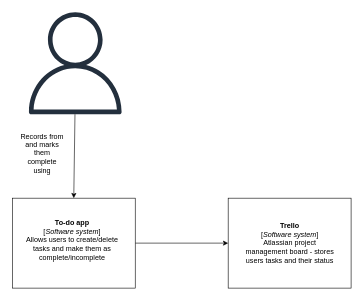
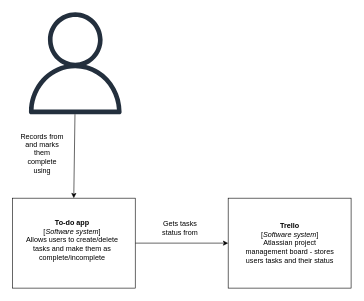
node "Gets tasks status from": added
